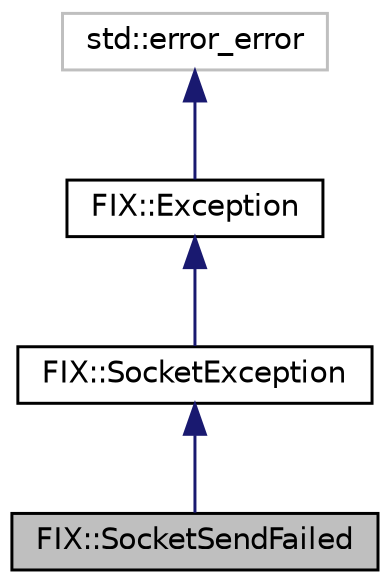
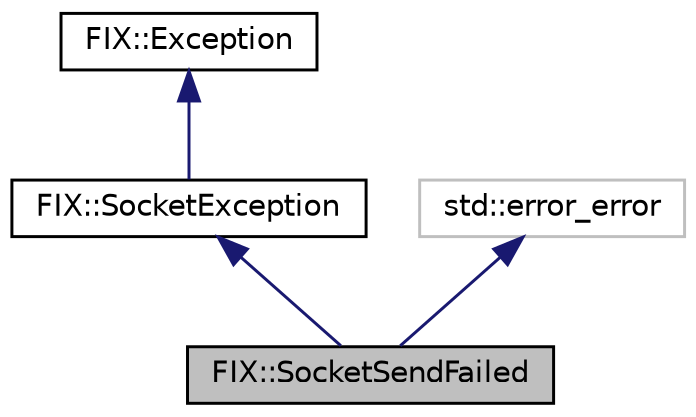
edge "FIX::Exception" -> "std::error_error": now "FIX::SocketSendFailed" -> "std::error_error"
